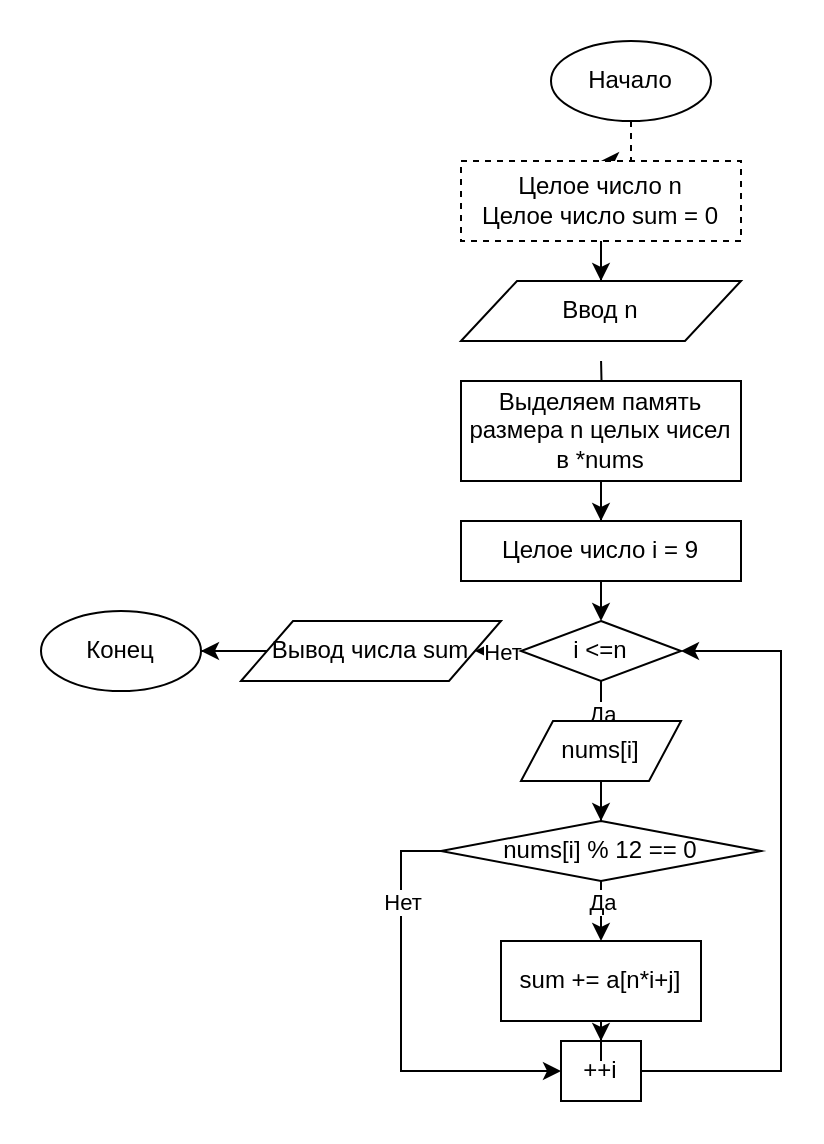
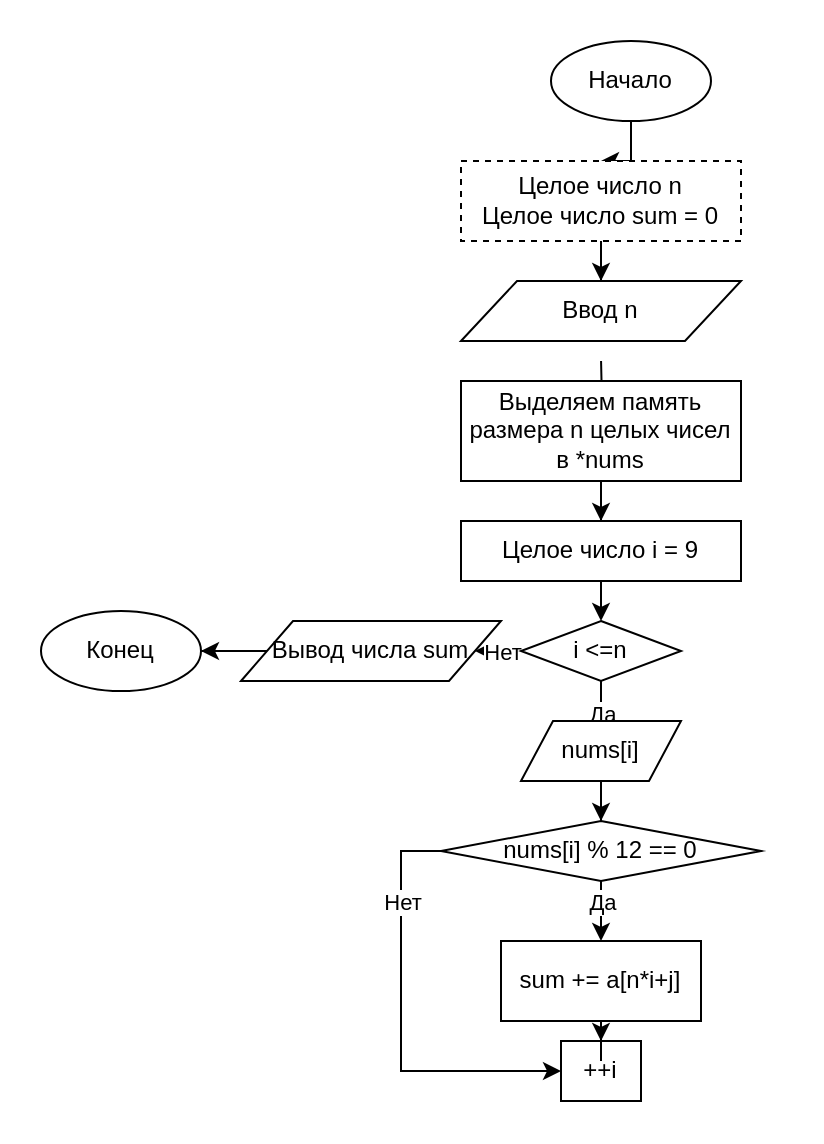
edge "Начало" -> "Целое число n Целое число sum = 0": style dashed -> solid
edge "++i" -> "i <=n": removed
